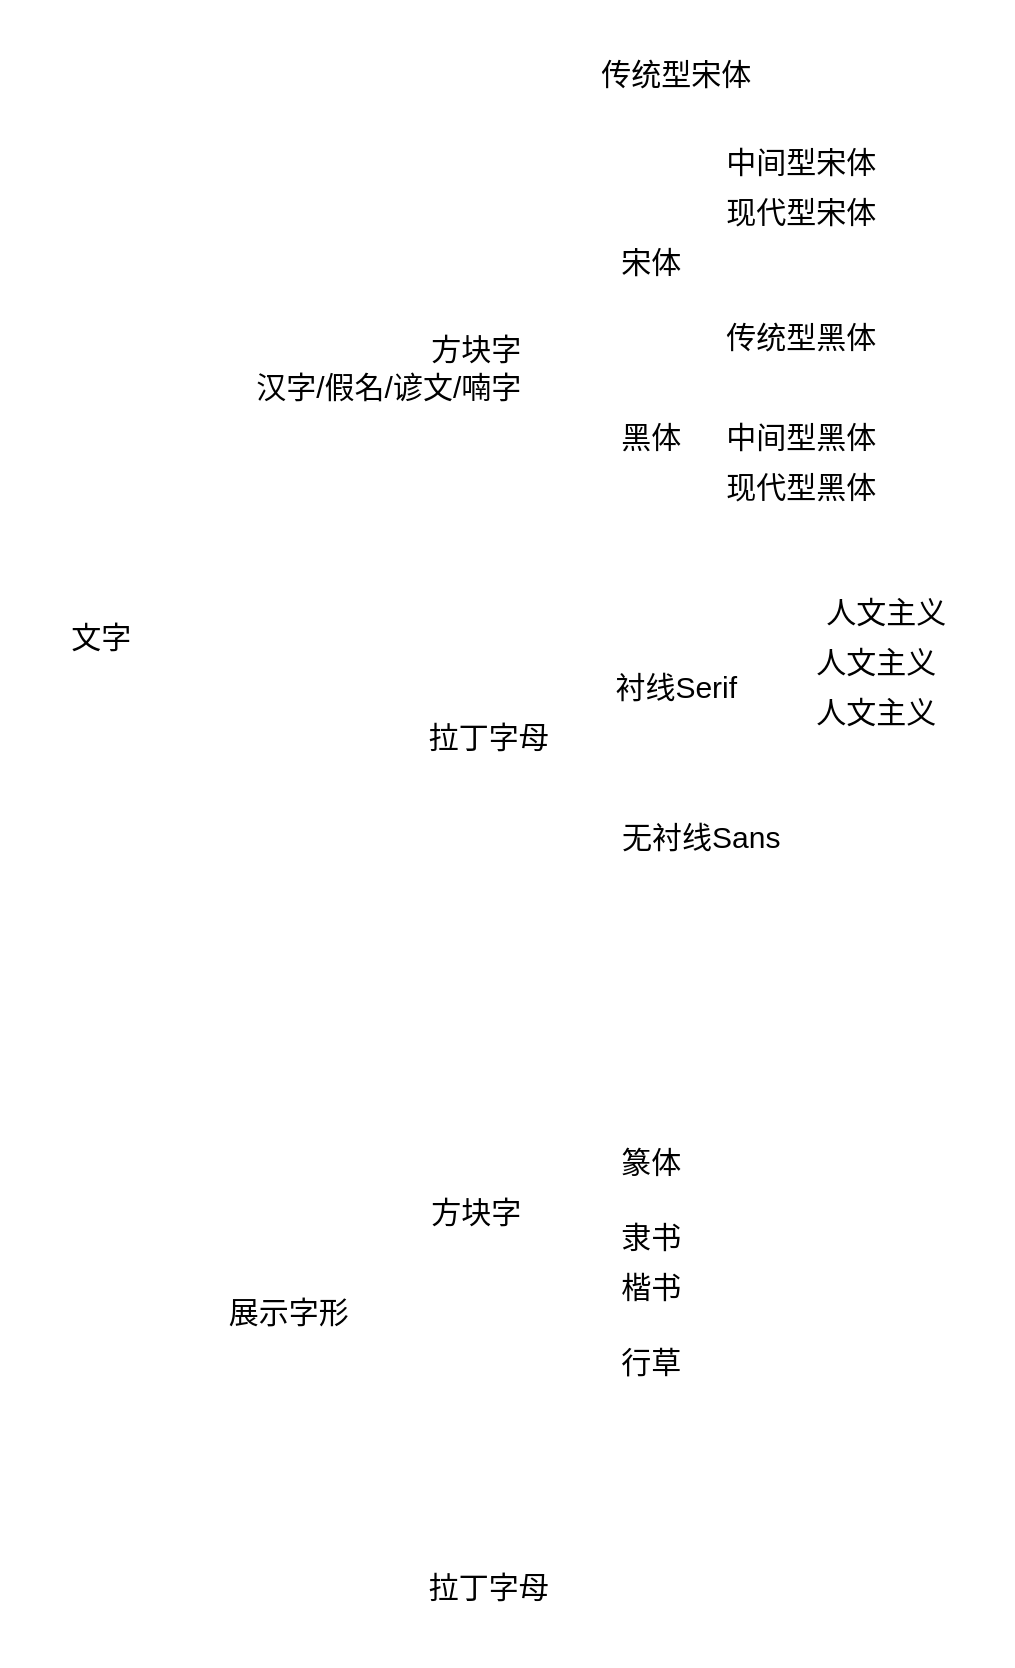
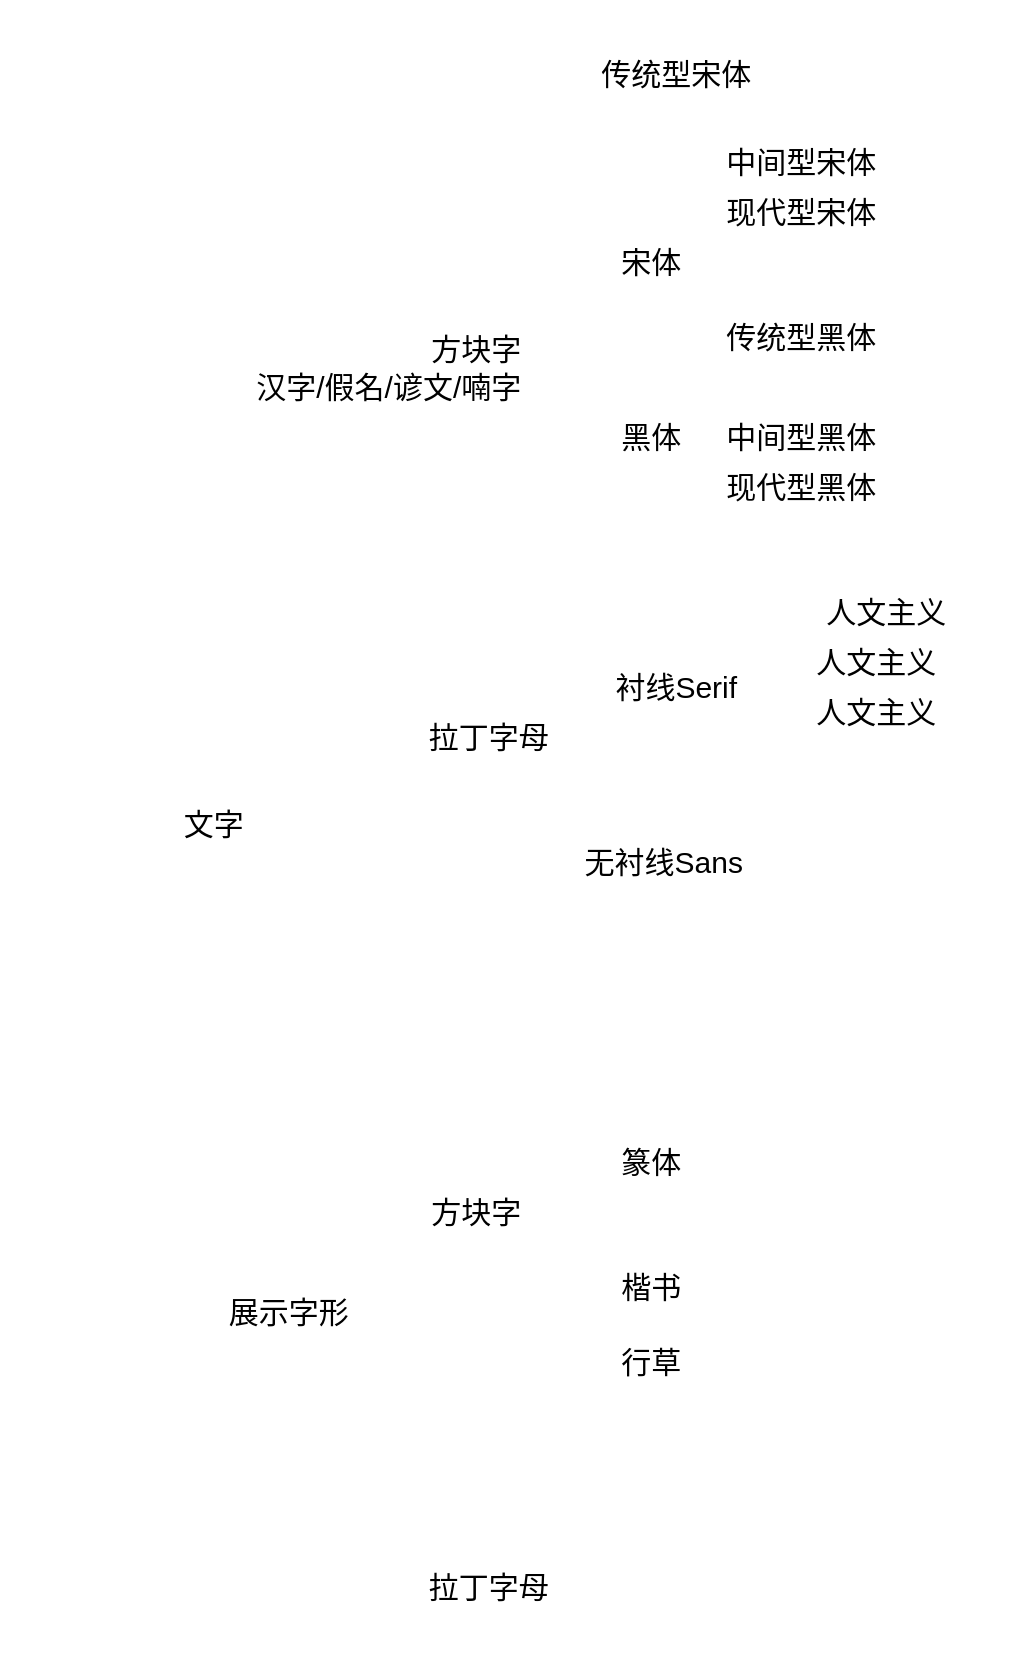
node "文字": moved (101, 639) -> (214, 826)
node "无衬线Sans": moved (701, 839) -> (664, 864)
node "隶书": removed
